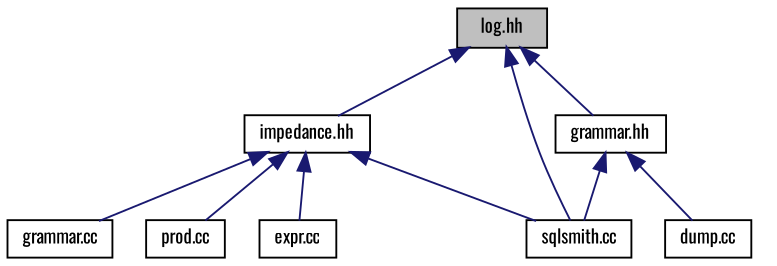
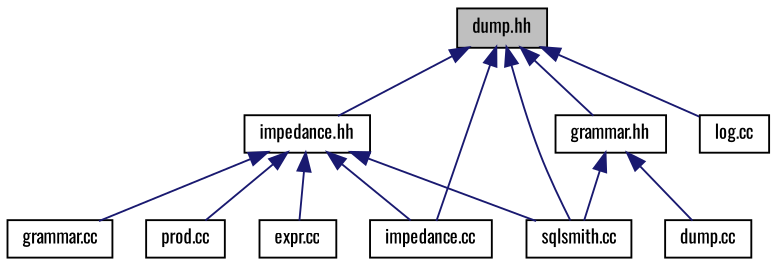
node "log.hh": label "log.hh" -> "dump.hh"
node "log.cc": added
node "impedance.cc": added
